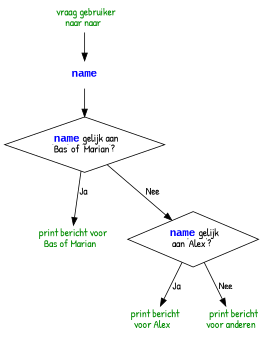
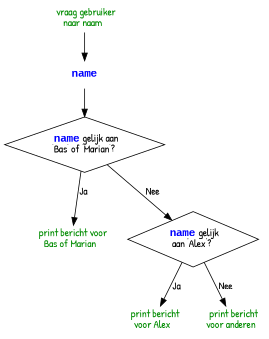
node "vraag gebruiker": text "naar naar" -> "naar naam"
